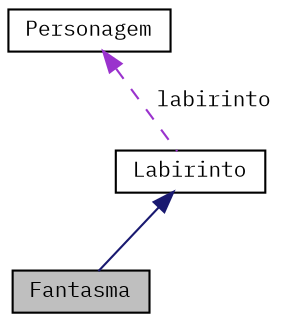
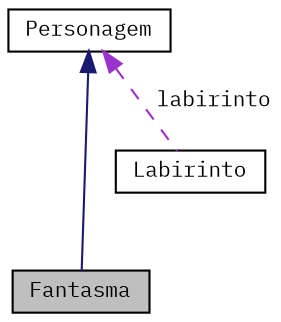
edge "Fantasma" -> "Labirinto": now "Fantasma" -> "Personagem"
